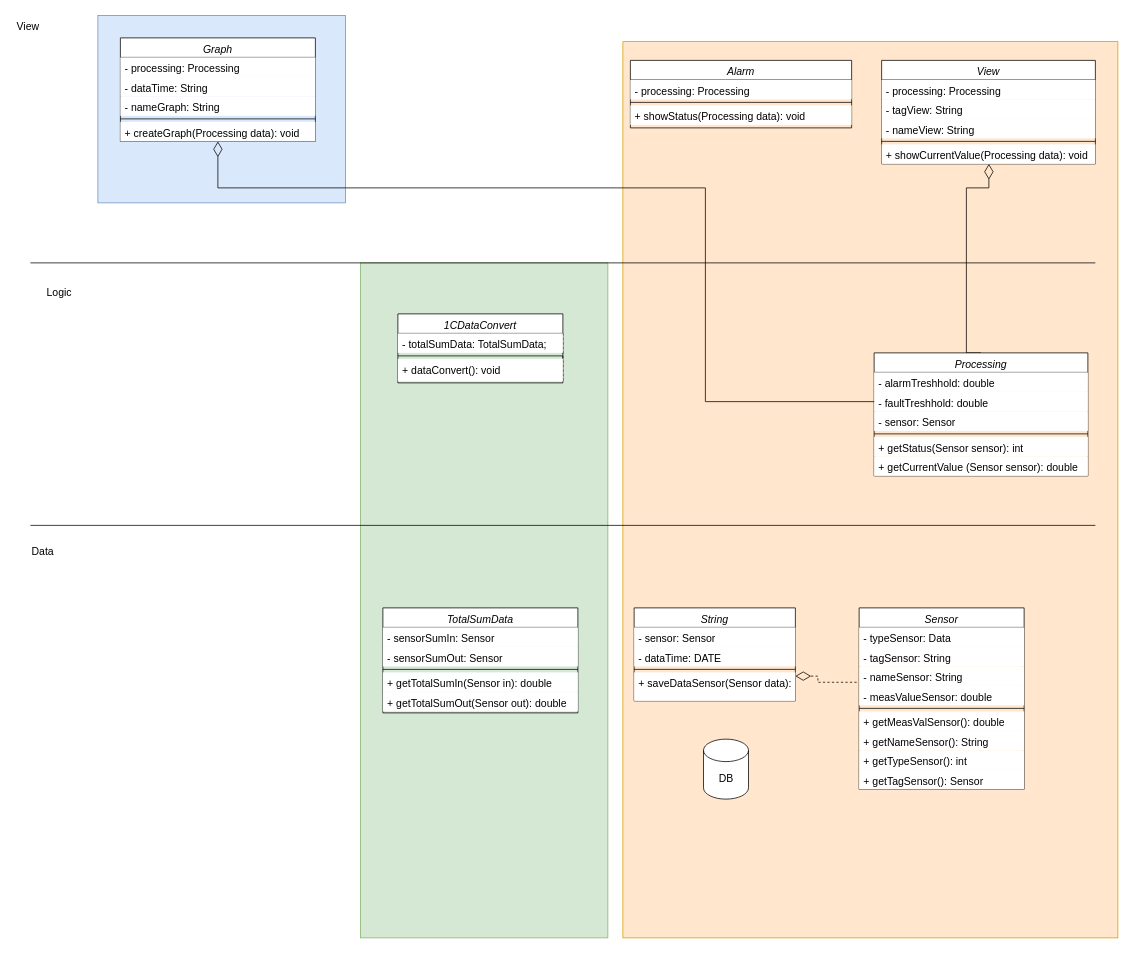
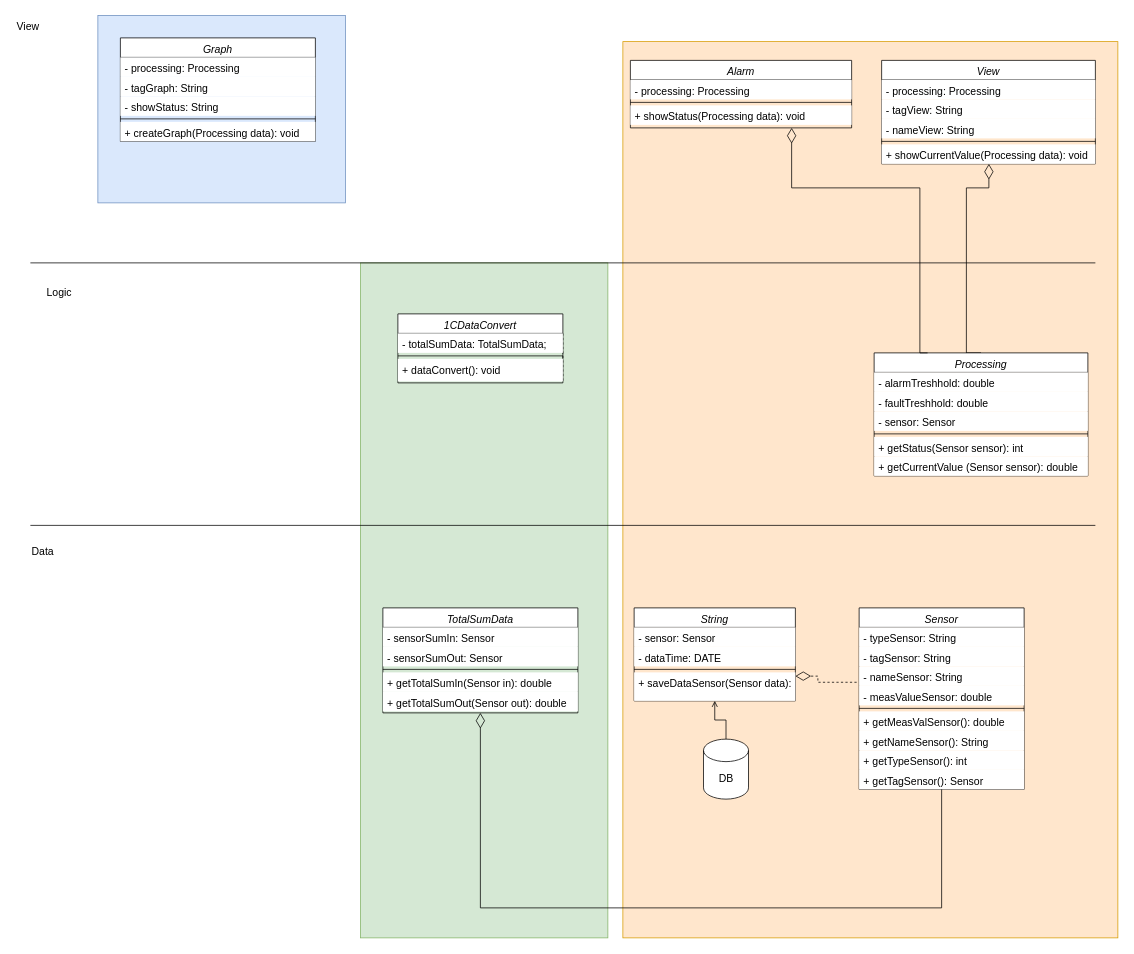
node "- dataTime: String": label "- dataTime: String" -> "- tagGraph: String"
node "- nameGraph: String": label "- nameGraph: String" -> "- showStatus: String"
edge "- faultTreshhold: double" -> "Graph": removed
edge "Processing" -> "Alarm": added
node "- typeSensor: Data": label "- typeSensor: Data" -> "- typeSensor: String"
edge "DB" -> "String": added
edge "Sensor" -> "TotalSumData": added
